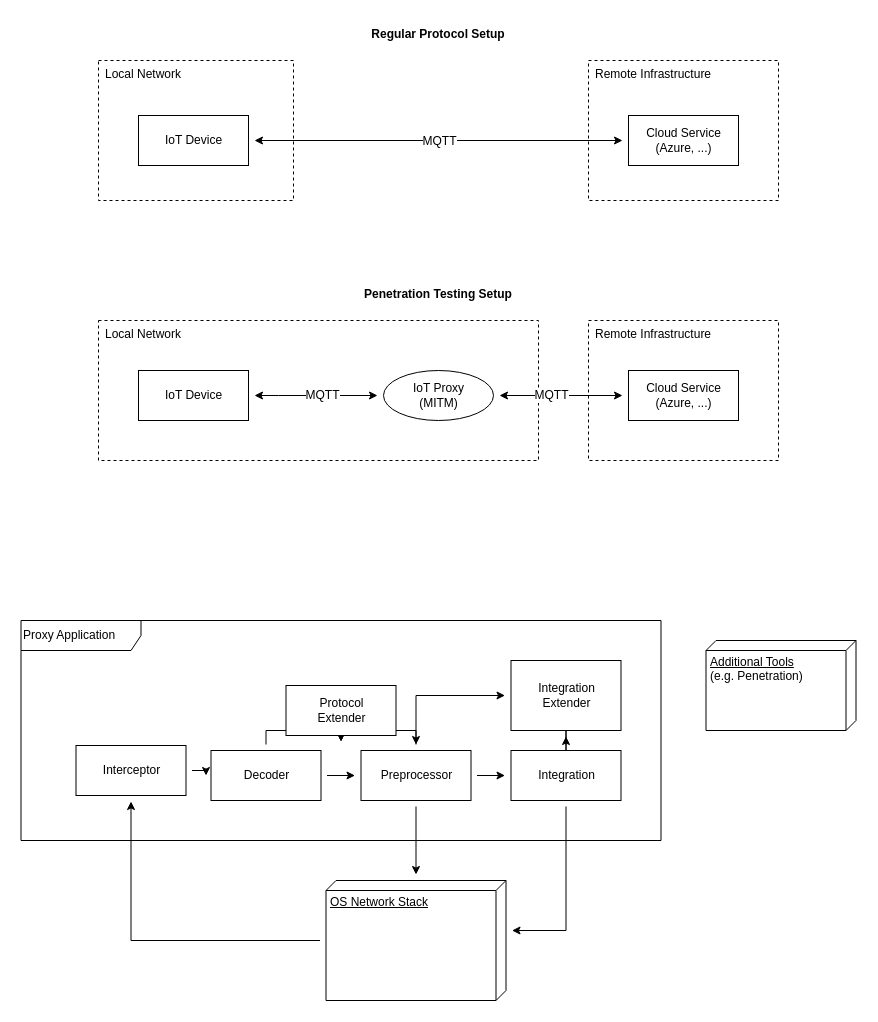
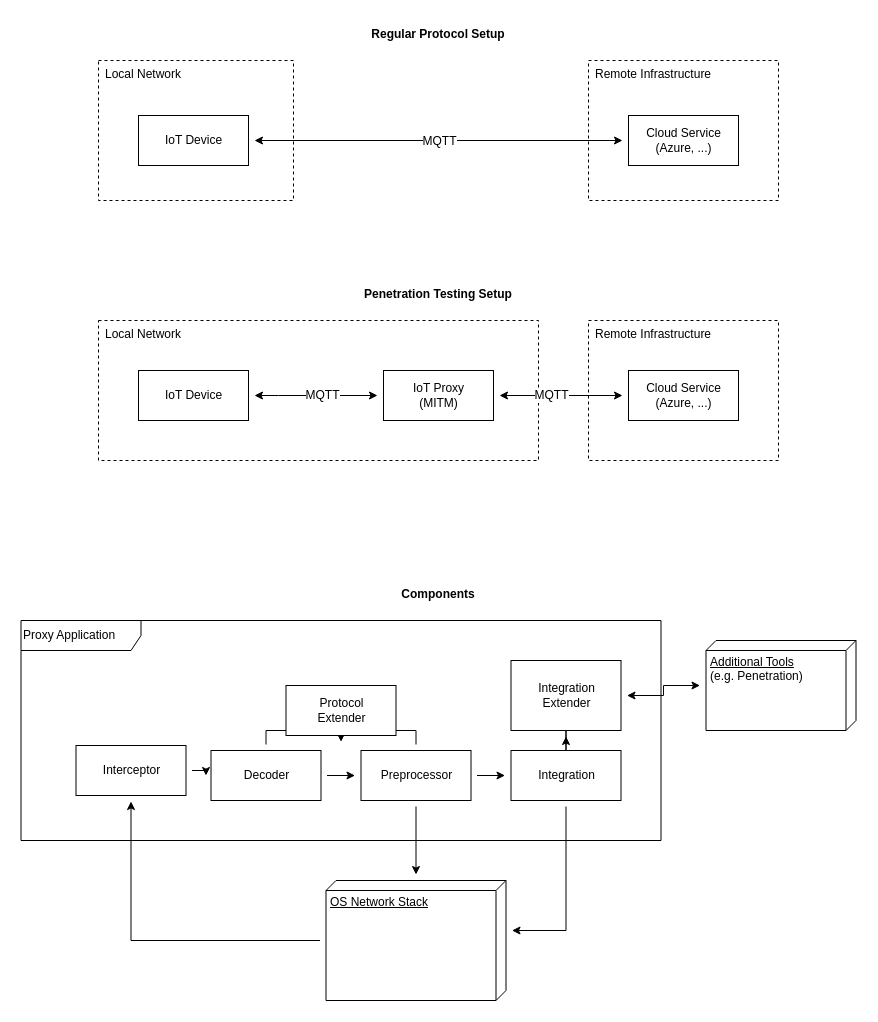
node "IoT Proxy (MITM)": shape ellipse -> rectangle
node "Components": added
edge "Integration Extender" -- "Preprocessor": now "Integration Extender" -- "Additional Tools (e.g. Penetration)"
